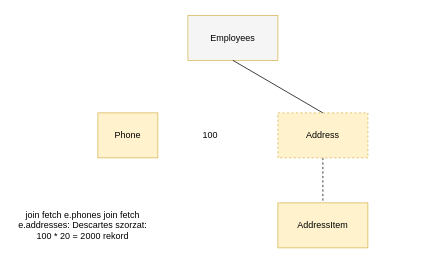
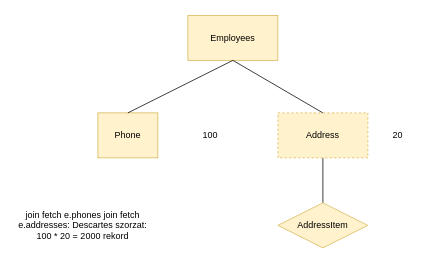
node "Employees": fillcolor #f5f5f5 -> #fff2cc
edge "Employees" -- "Phone": added
node "20": added
edge "Address" -- "AddressItem": style dashed -> solid
node "AddressItem": shape rectangle -> diamond
